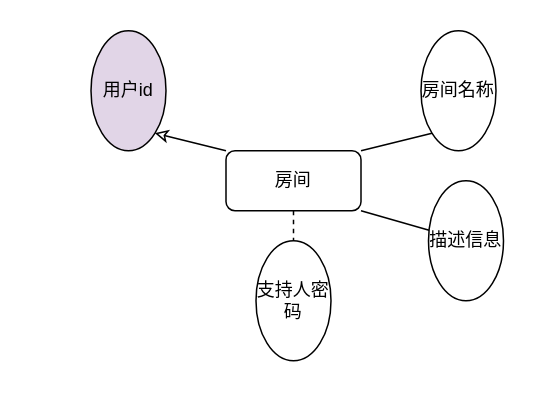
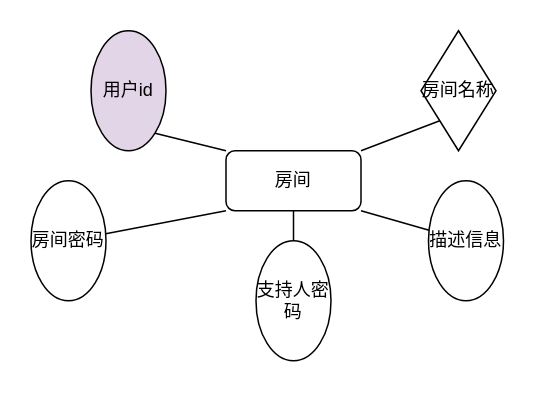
node "房间名称": shape ellipse -> diamond
edge "房间" -> "用户id": arrowhead classic -> none
edge "房间" -- "房间密码": added
edge "房间" -- "支持人密码": style dashed -> solid
node "房间密码": added
